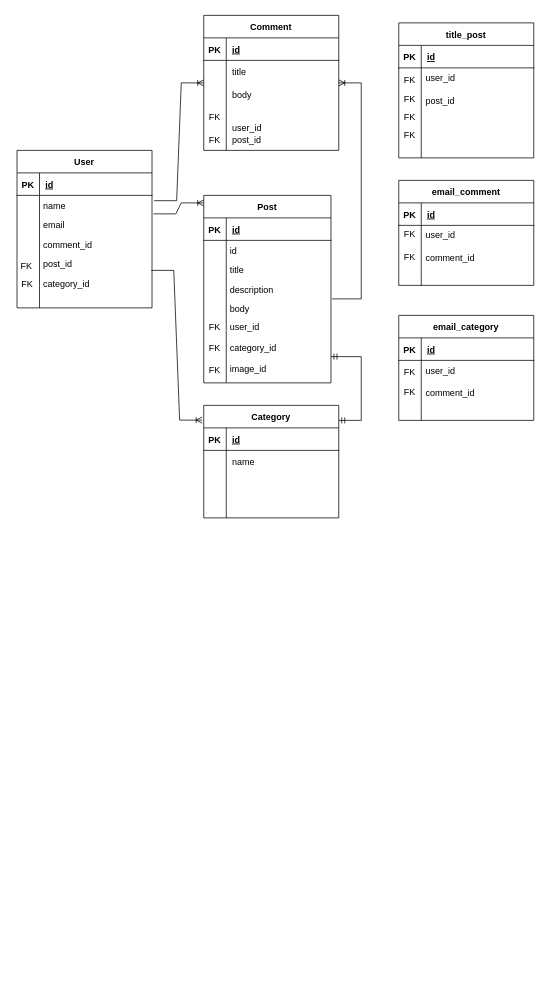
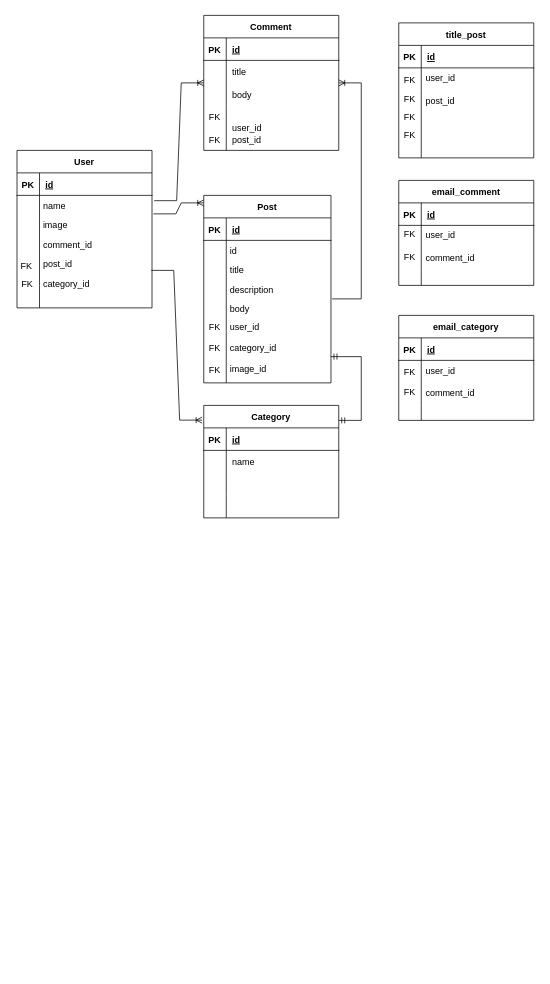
node "email": label "email" -> "image"
